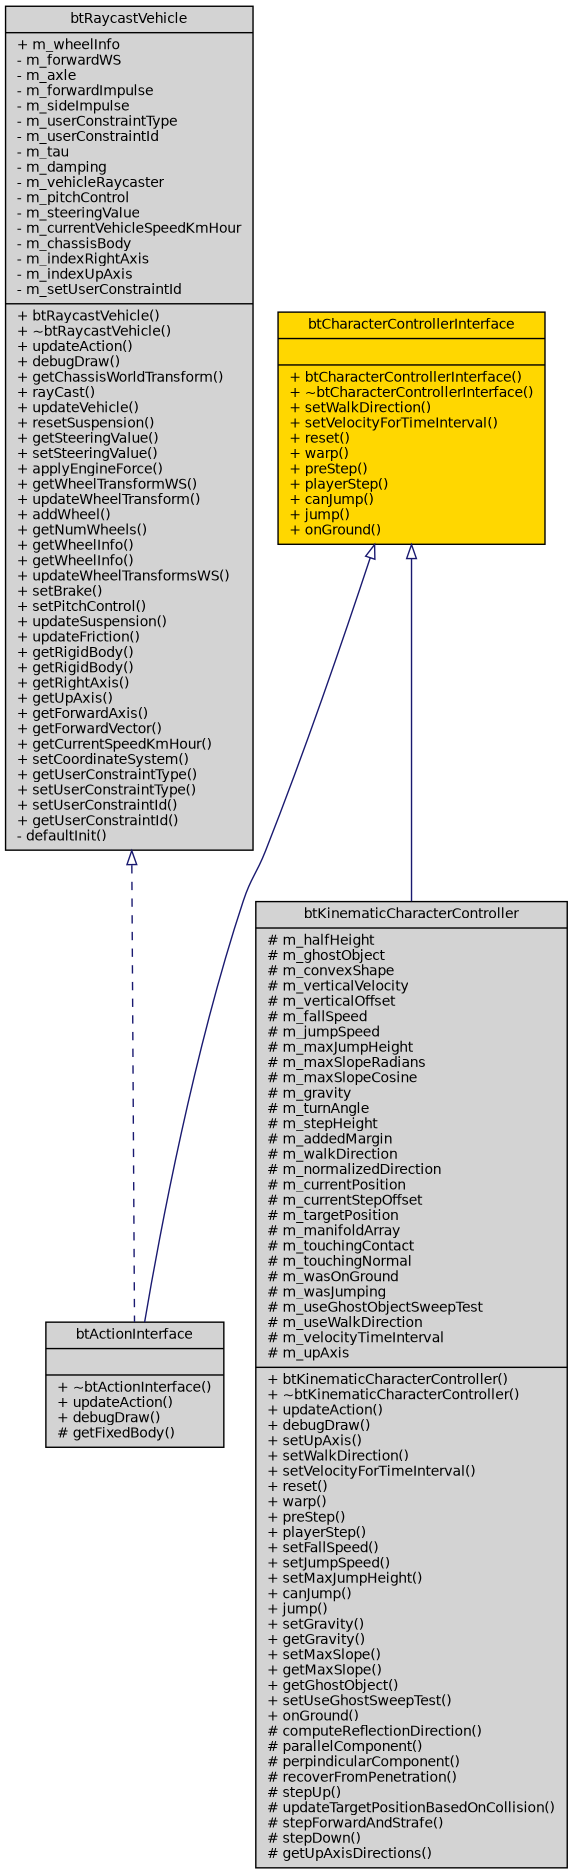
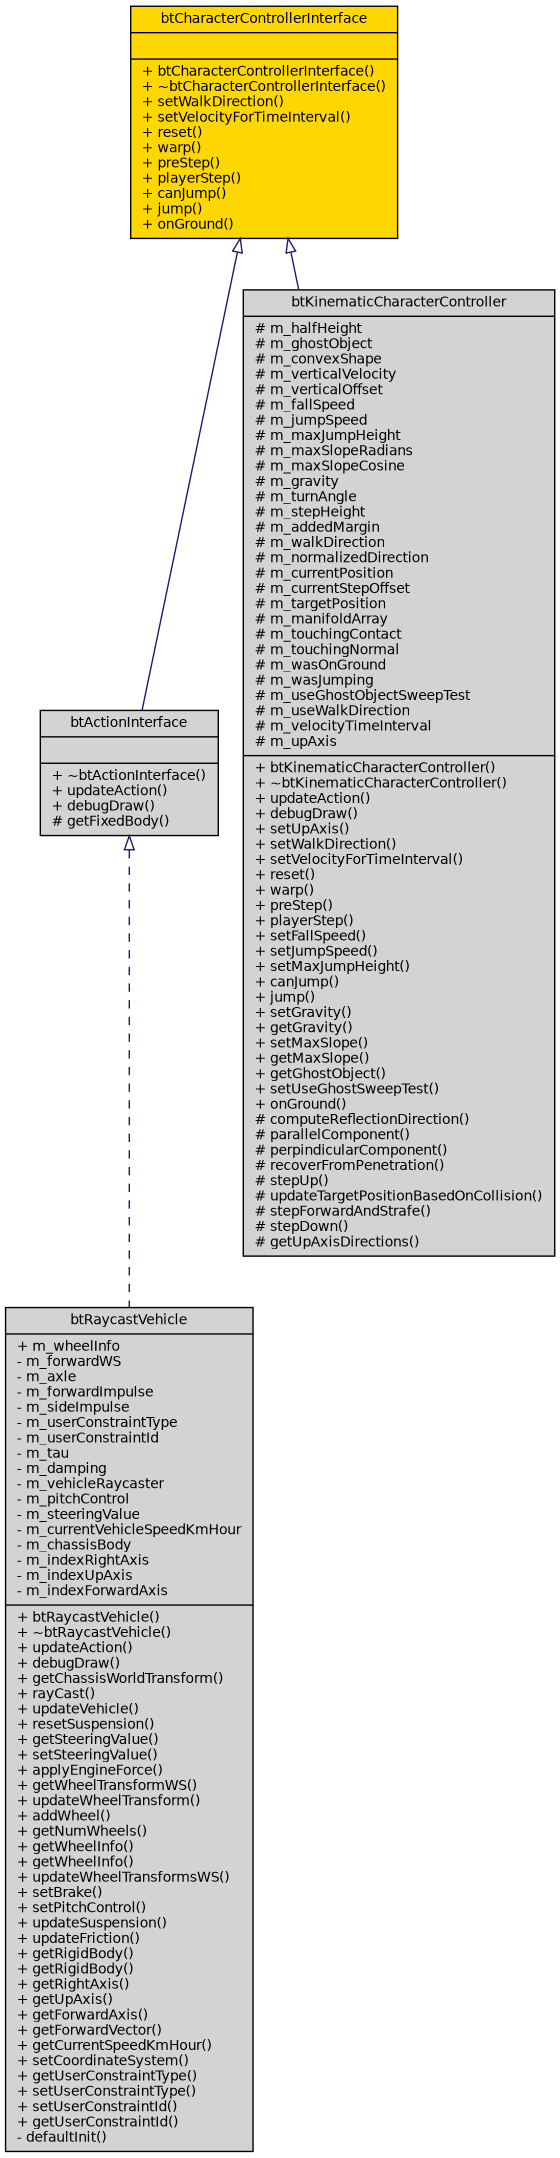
node "btRaycastVehicle": text "- m_setUserConstraintId" -> "- m_indexForwardAxis"
edge "btActionInterface" -> "btRaycastVehicle": reversed
